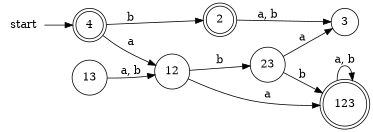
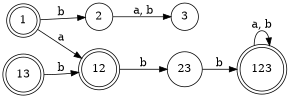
node "2": shape doublecircle -> circle
node "start": removed
node "4": label "4" -> "1"
edge "23" -> "3": removed, label "a"
edge "13" -> "12": label "a, b" -> "b"
node "12": shape circle -> doublecircle
node "13": shape circle -> doublecircle
edge "12" -> "123": removed, label "a"
